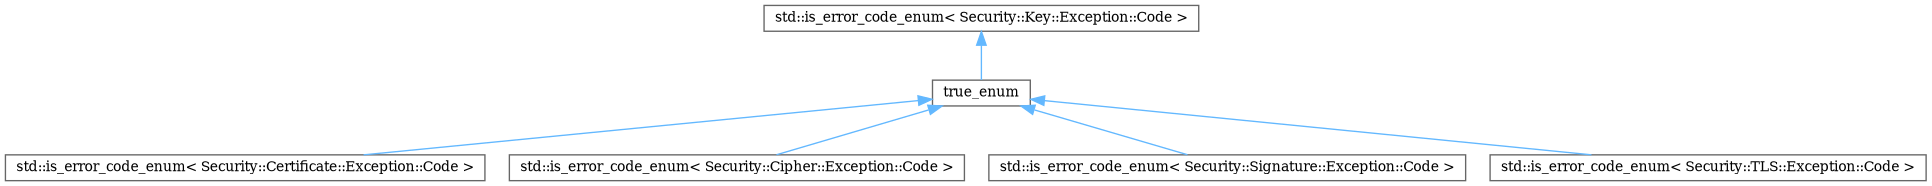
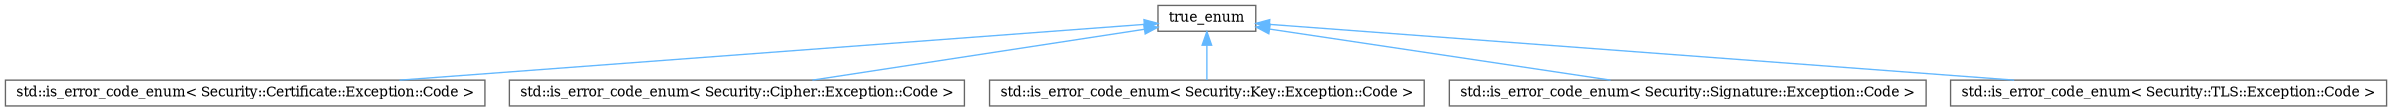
edge "true_enum" -> "std::is_error_code_enum< Security::Key::Exception::Code >": reversed
